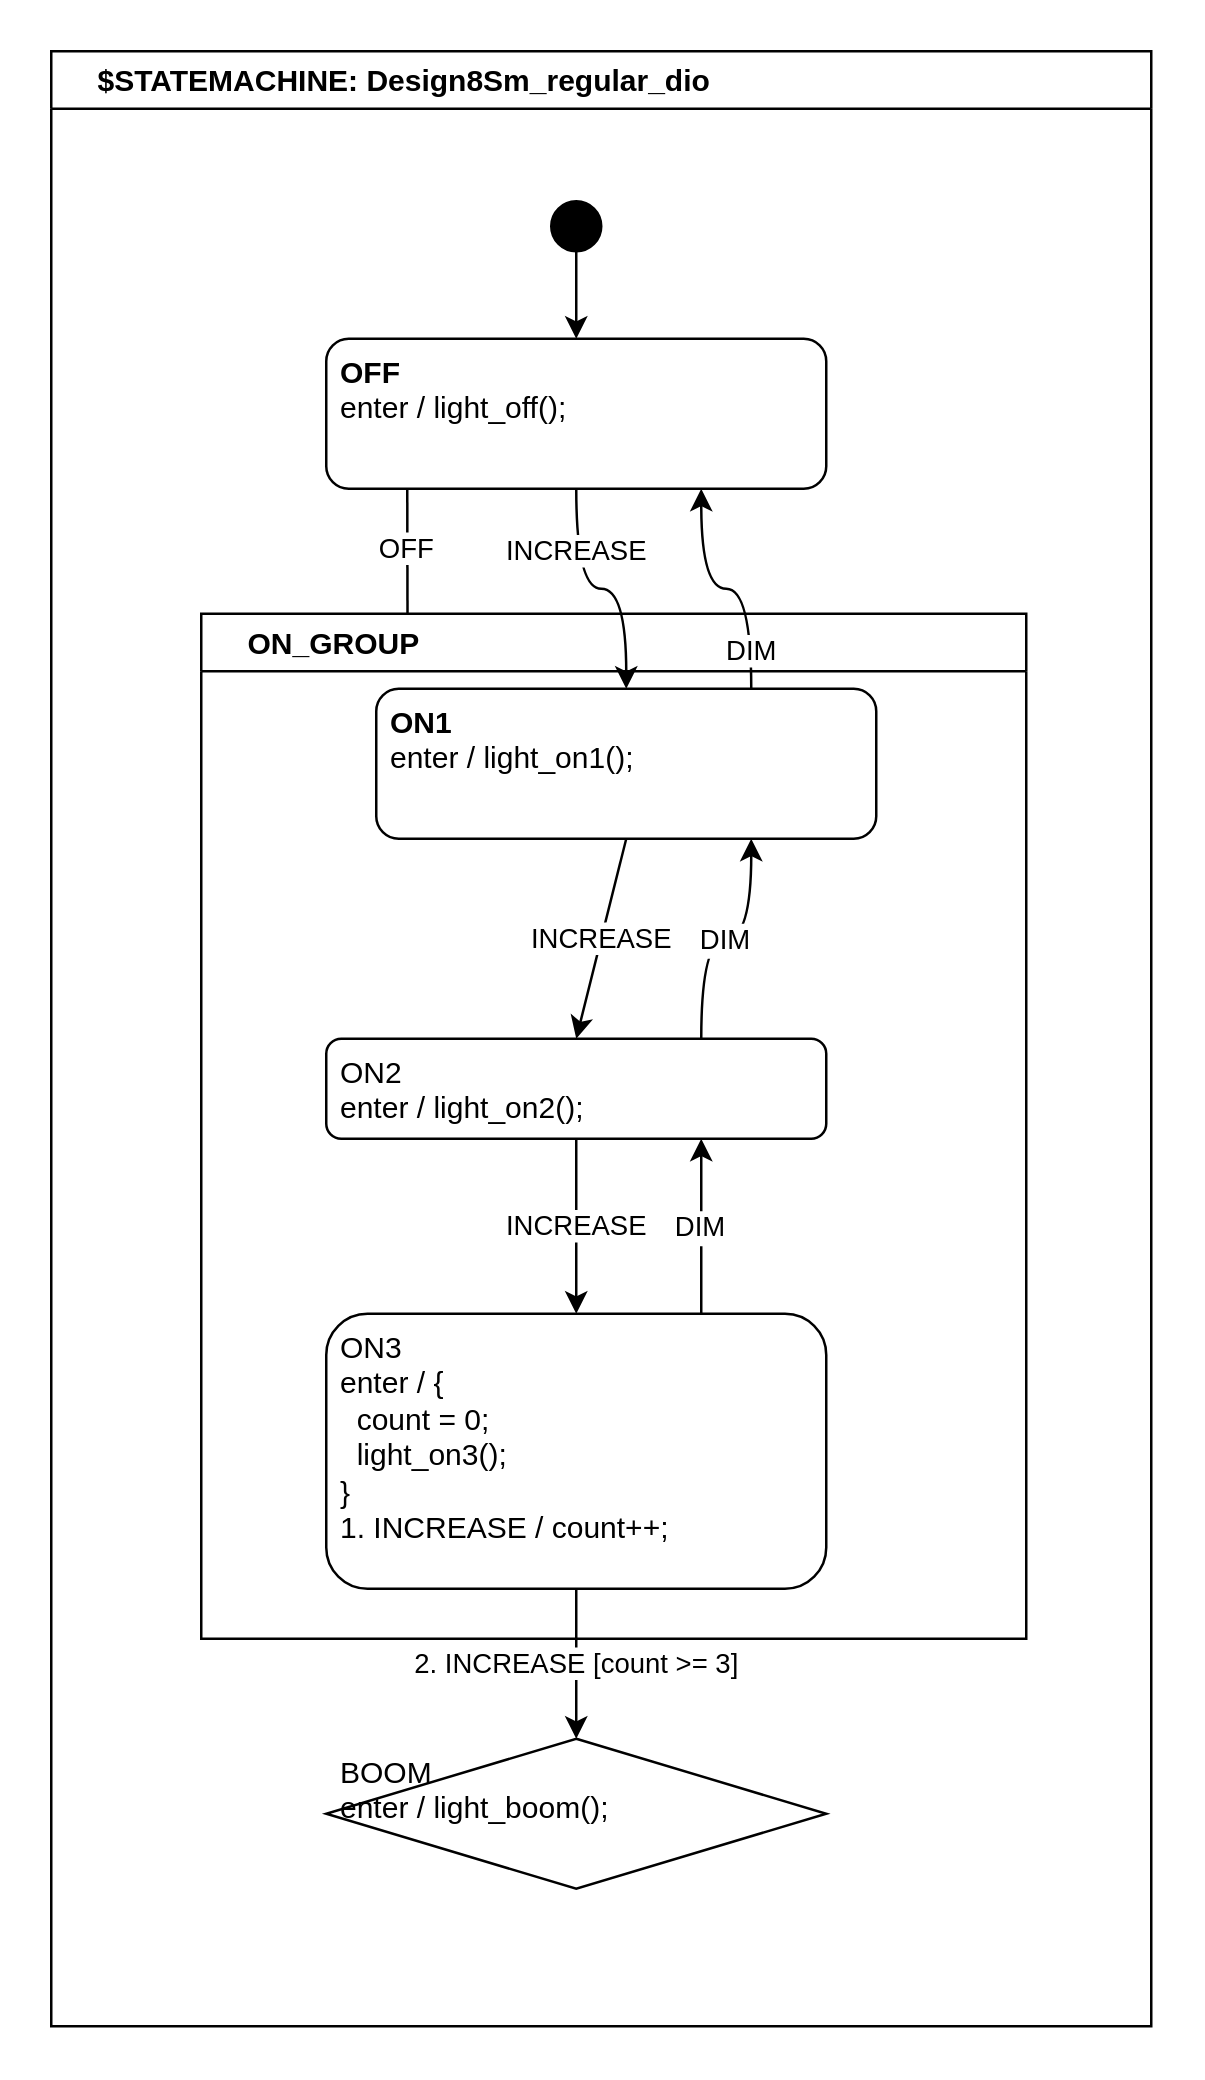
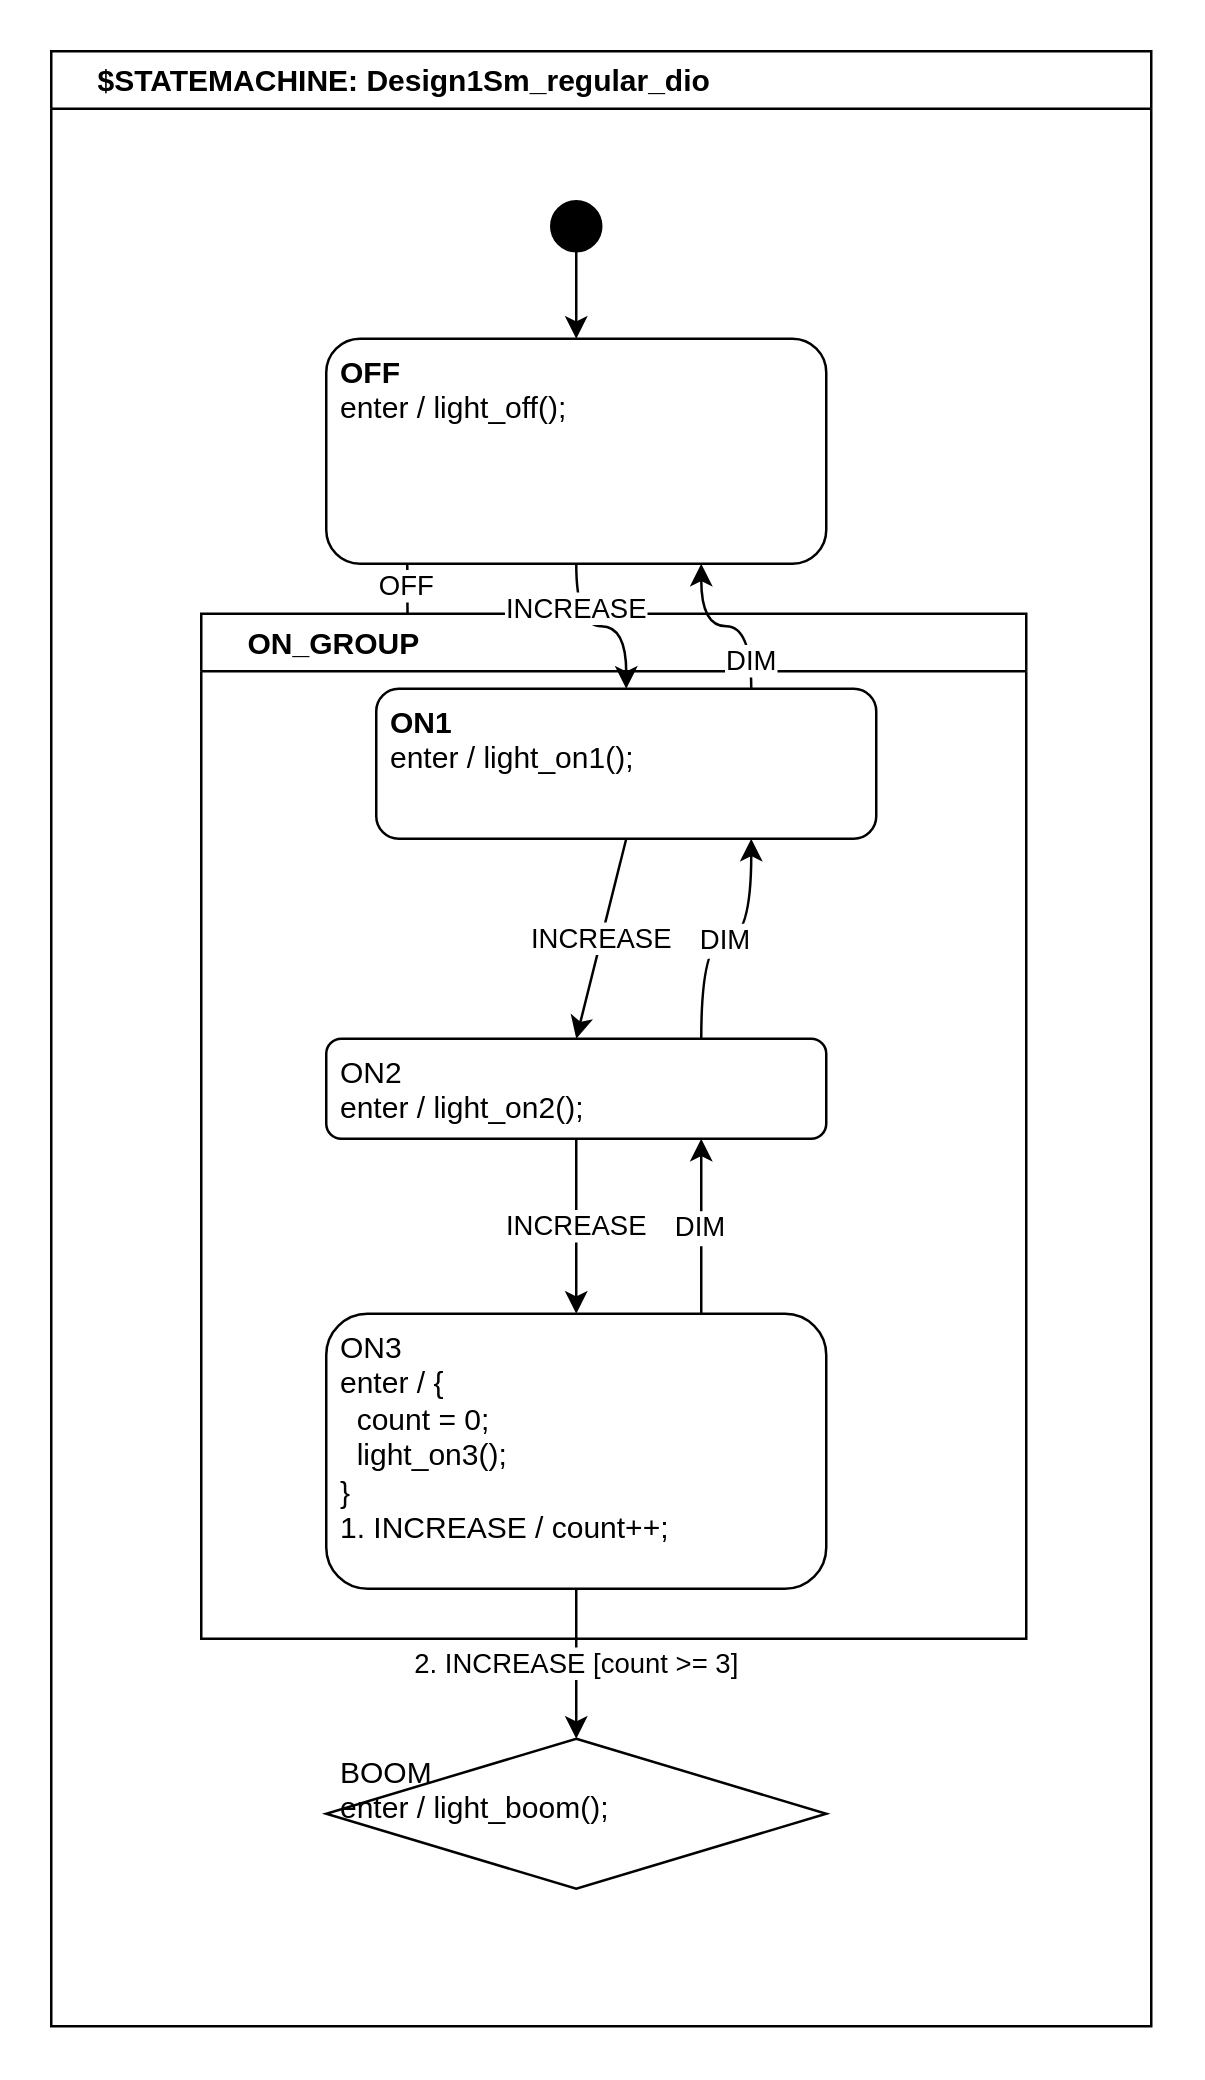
node "$STATEMACHINE: Design8Sm_regular_dio": label "$STATEMACHINE: Design8Sm_regular_dio" -> "$STATEMACHINE: Design1Sm_regular_dio"
node "OFF enter / light_off();": size 500x150 -> 500x225
